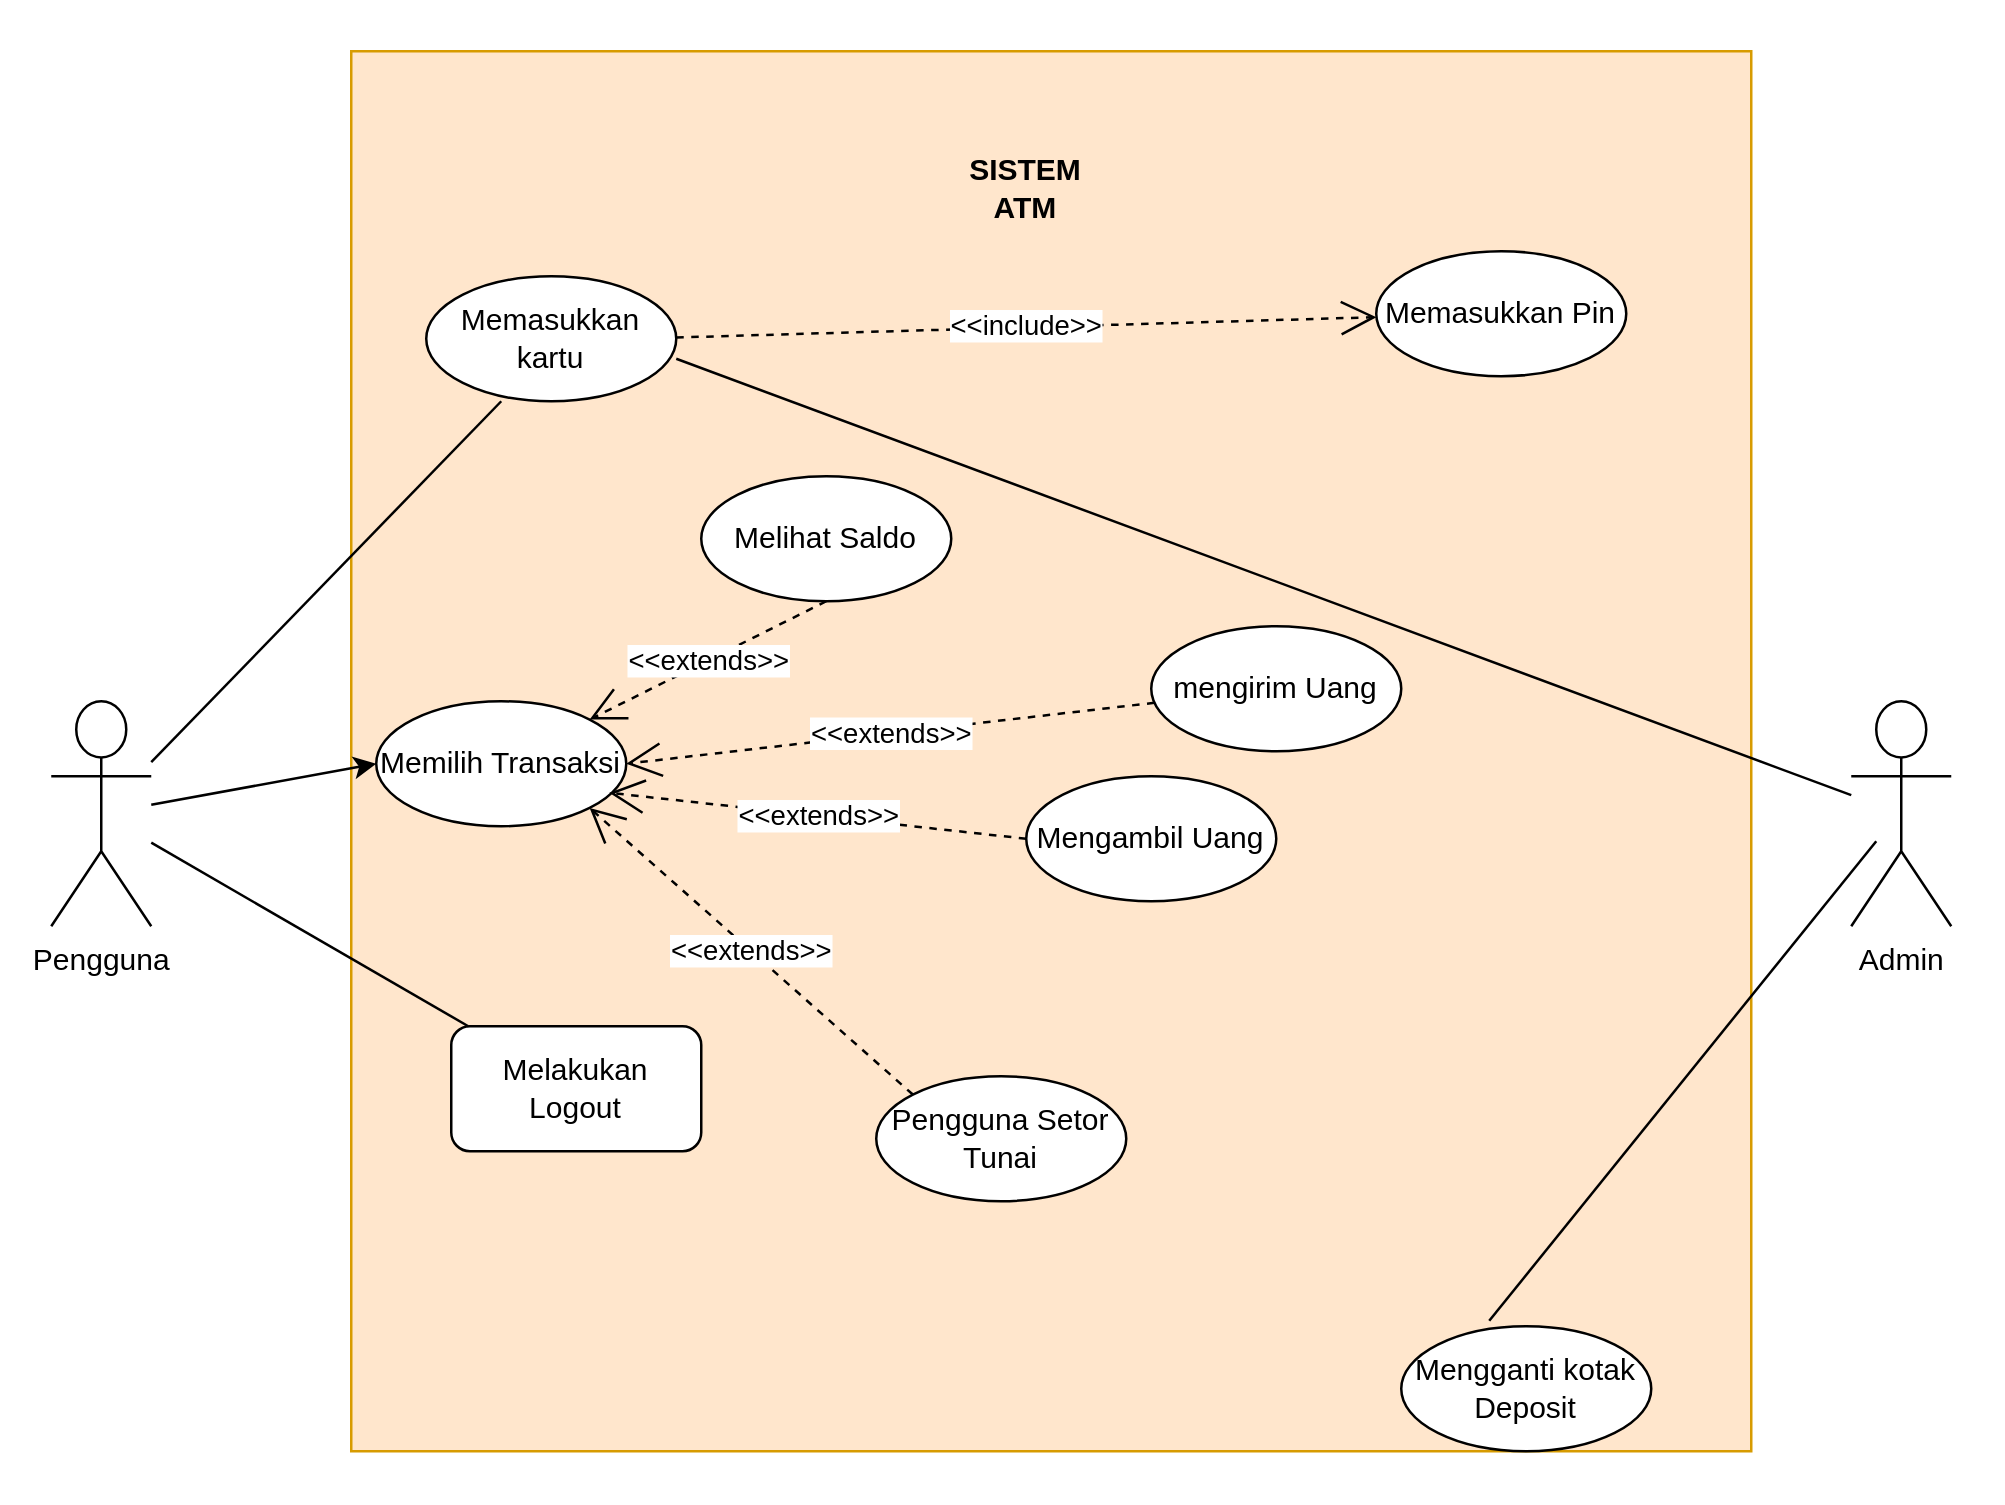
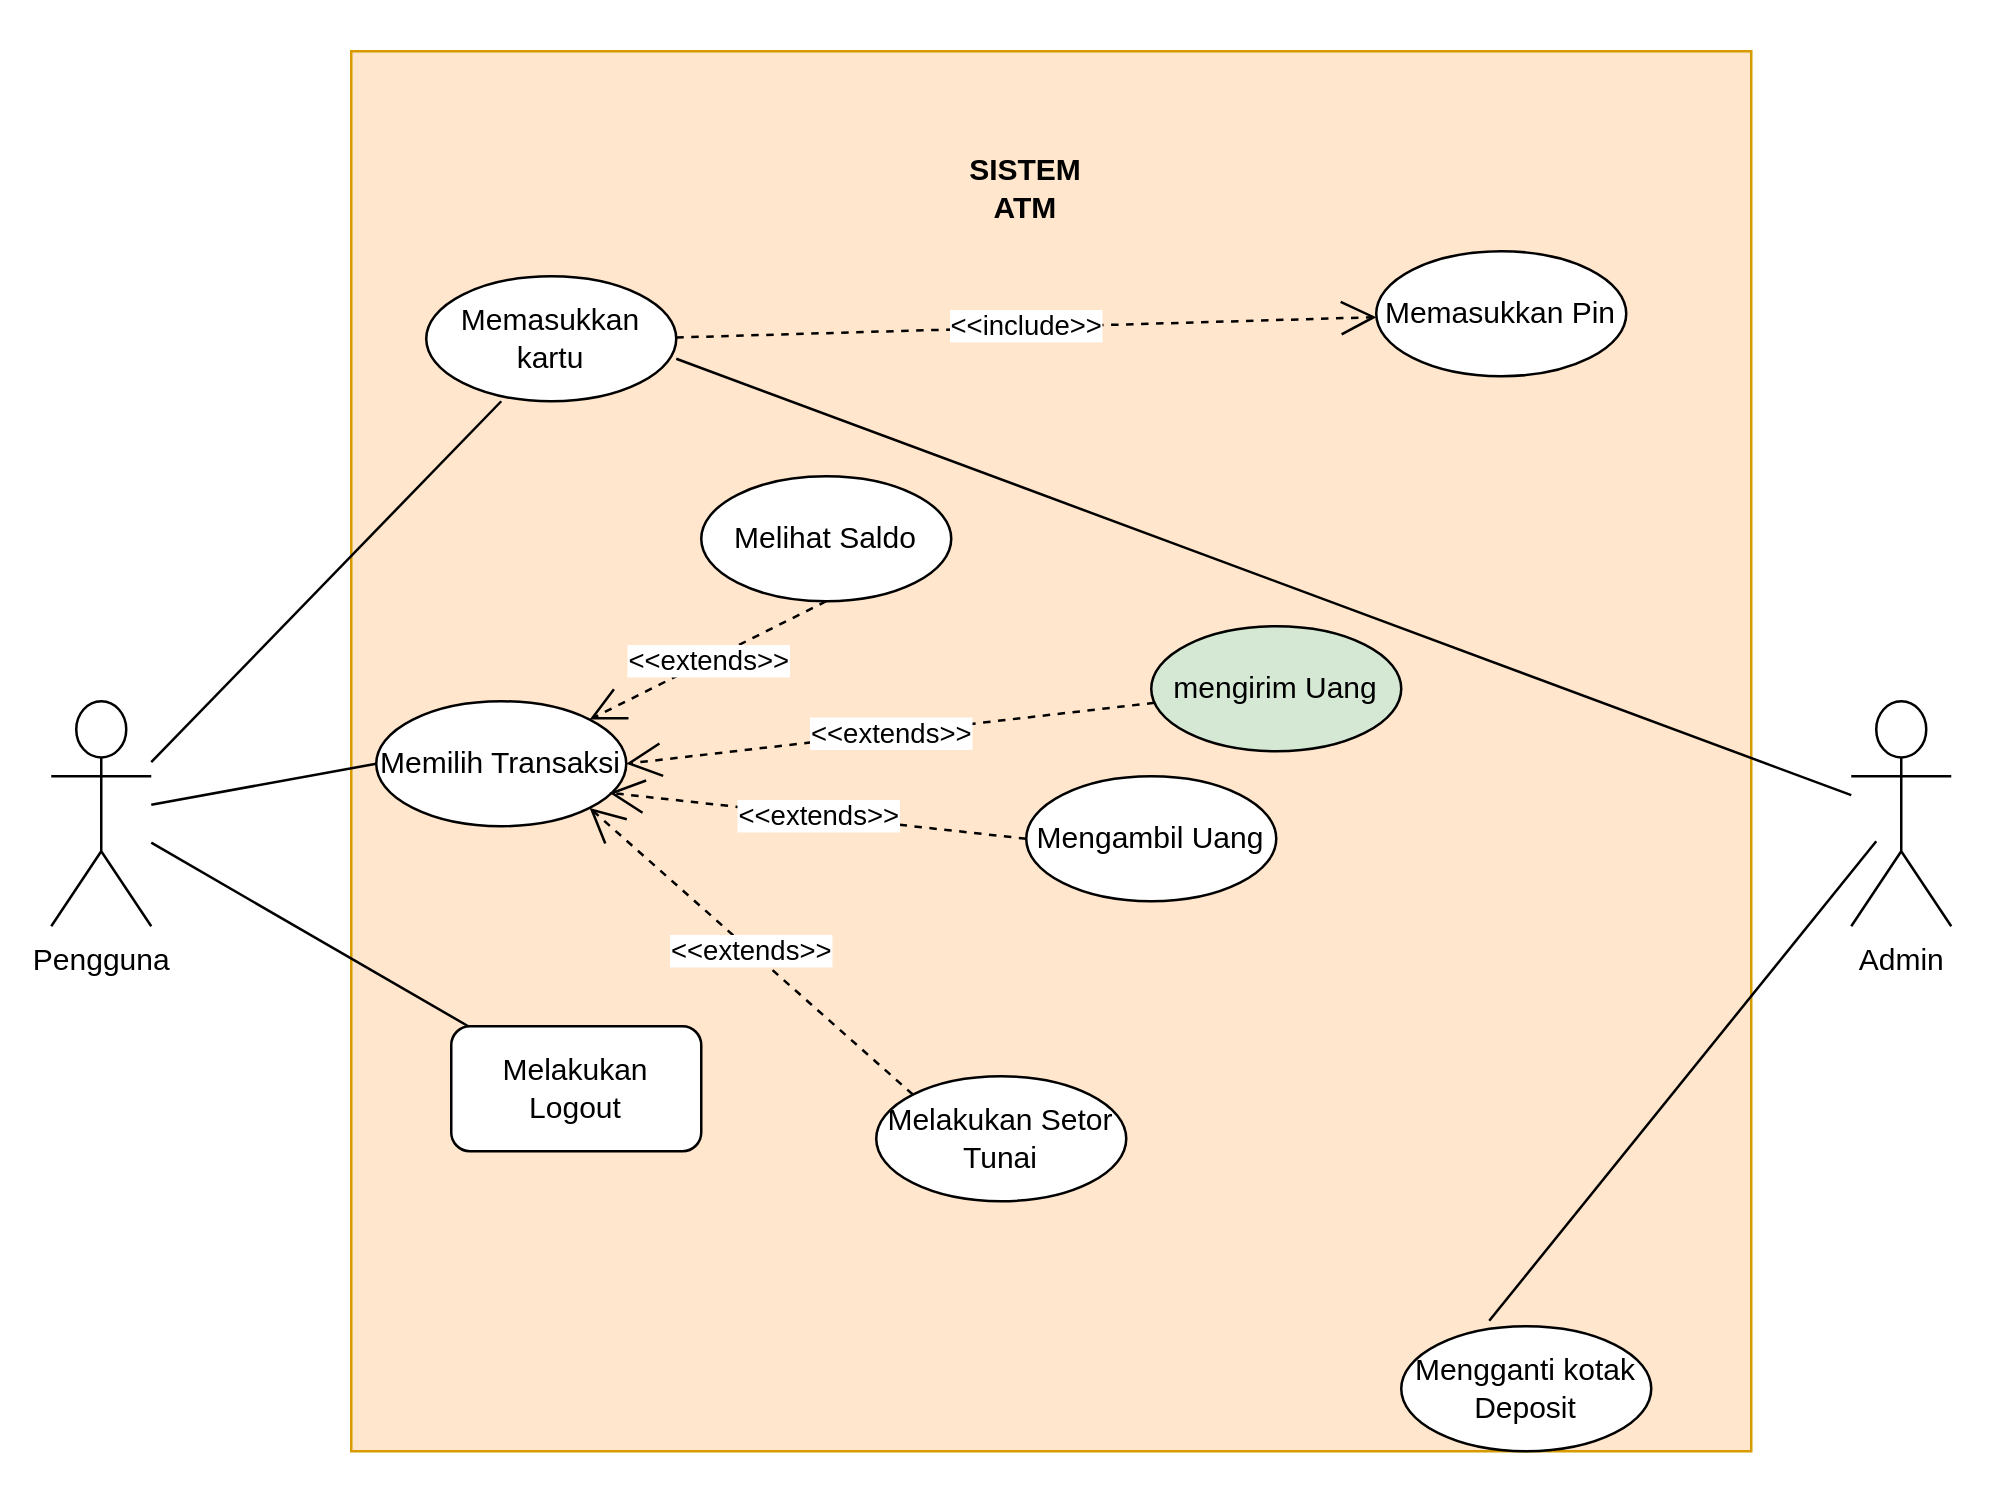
node "mengirim Uang": fillcolor #ffffff -> #d5e8d4
edge "Pengguna" -> "Memilih Transaksi": arrowhead classic -> none
node "Pengguna Setor Tunai": label "Pengguna Setor Tunai" -> "Melakukan Setor Tunai"
